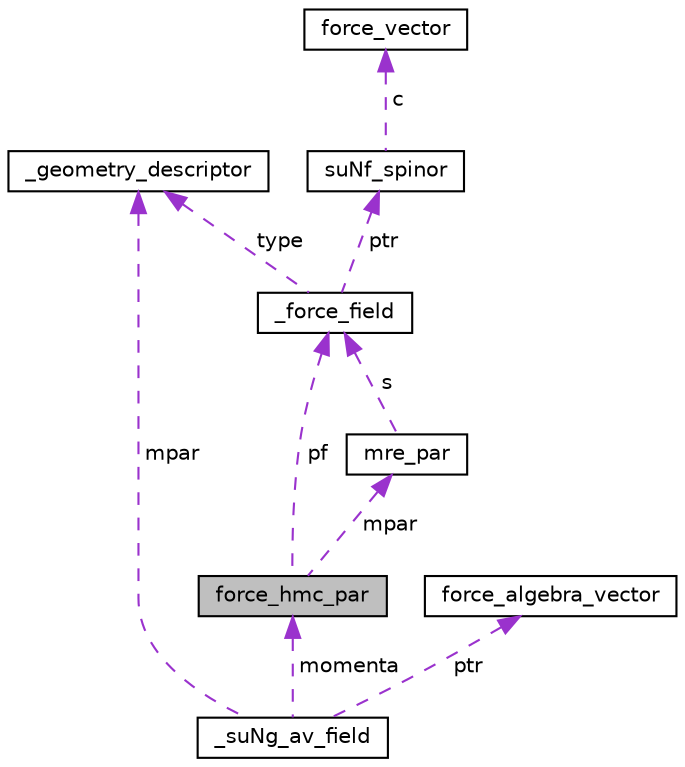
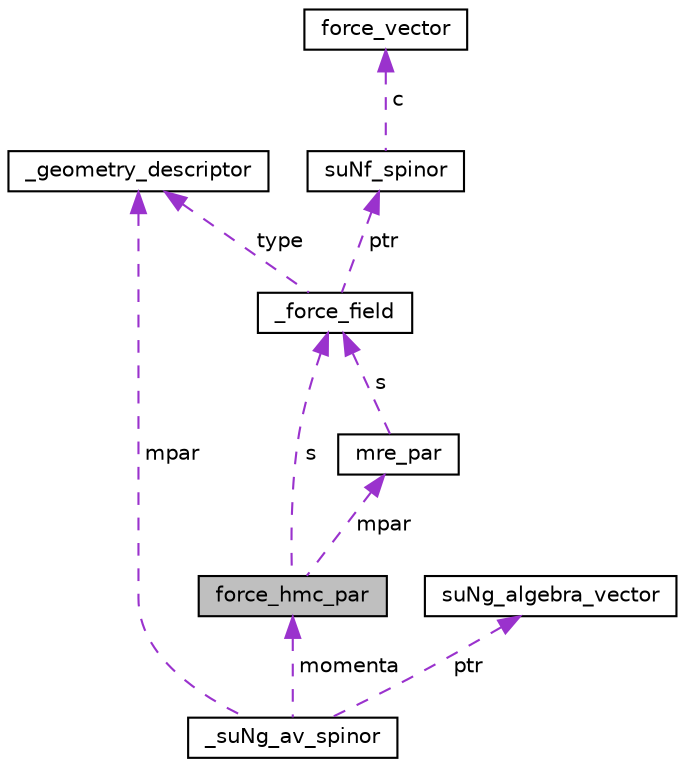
edge "force_hmc_par" -> "_force_field": label " pf" -> " s"
node "force_algebra_vector": label "force_algebra_vector" -> "suNg_algebra_vector"
node "_suNg_av_field": label "_suNg_av_field" -> "_suNg_av_spinor"
